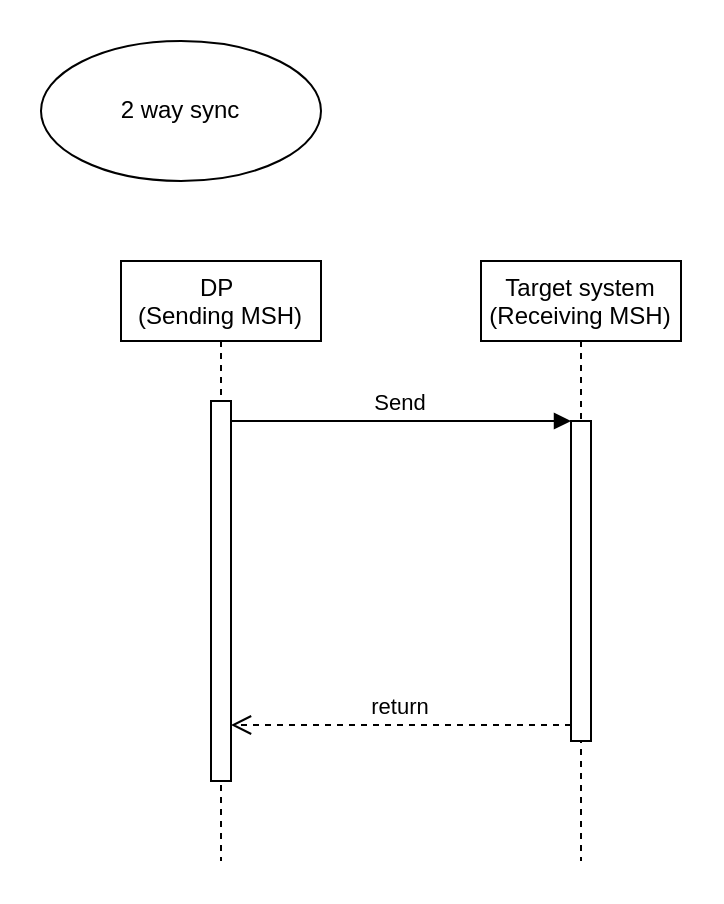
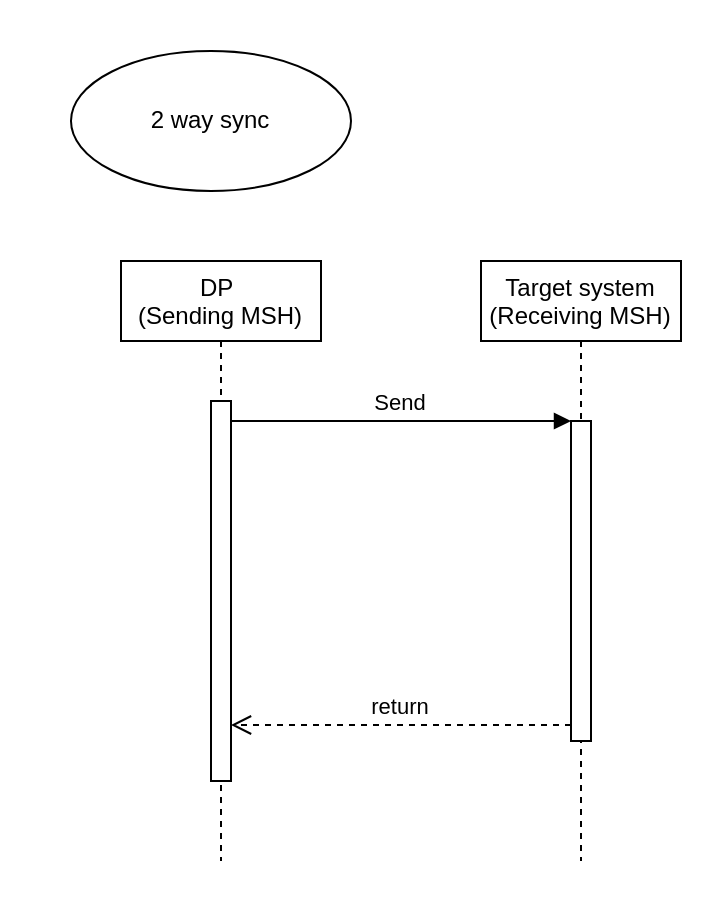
node "2 way sync": moved (181, 111) -> (211, 121)
